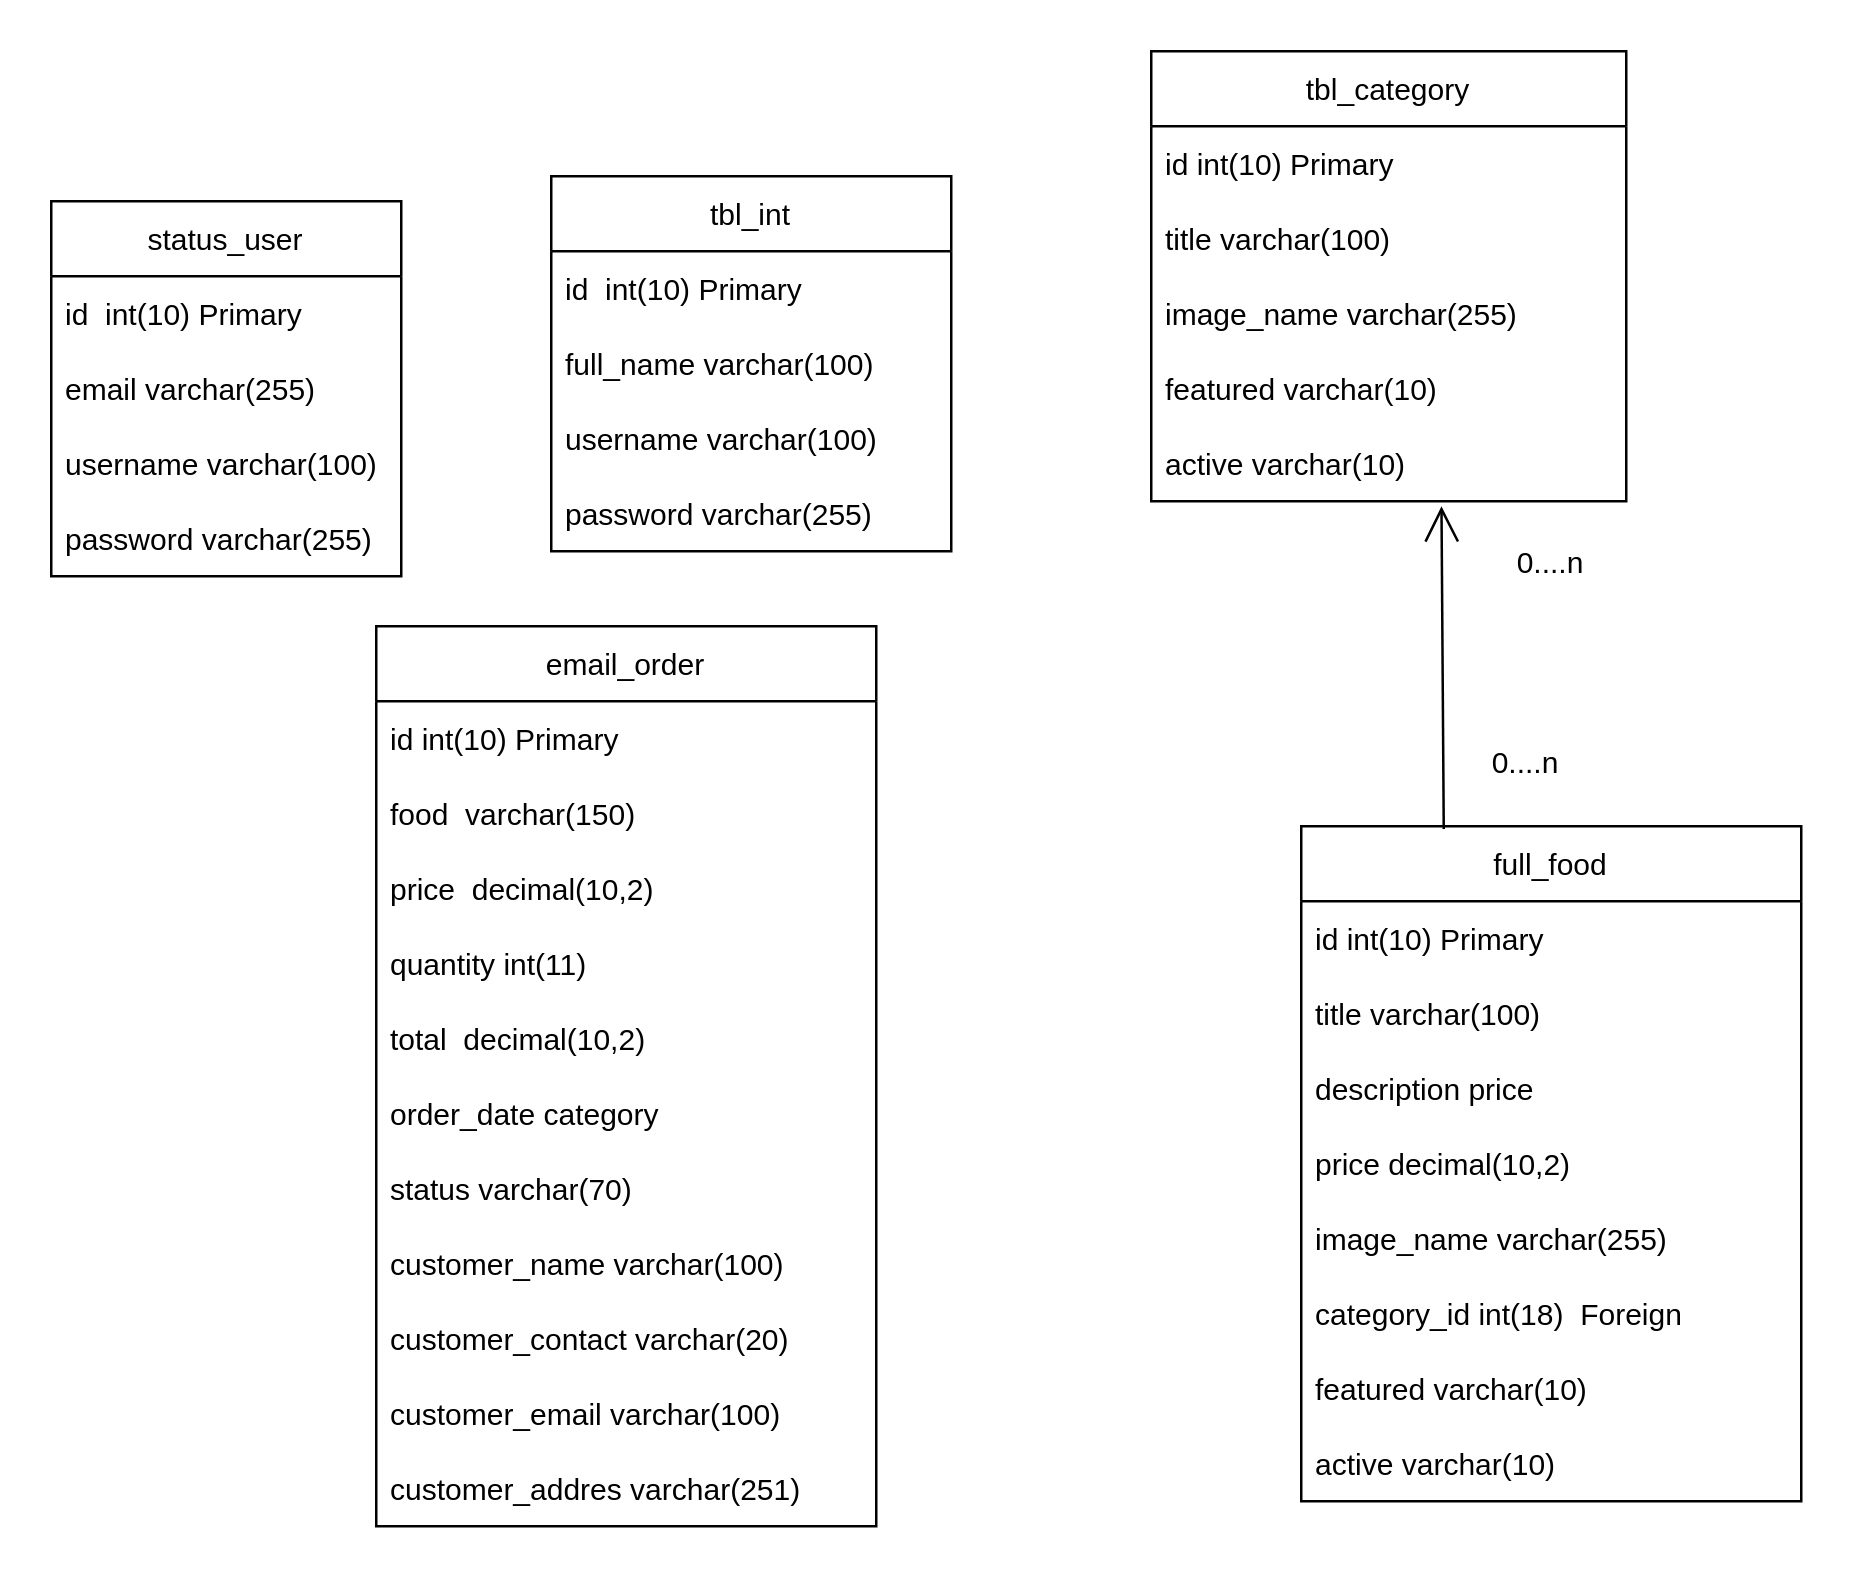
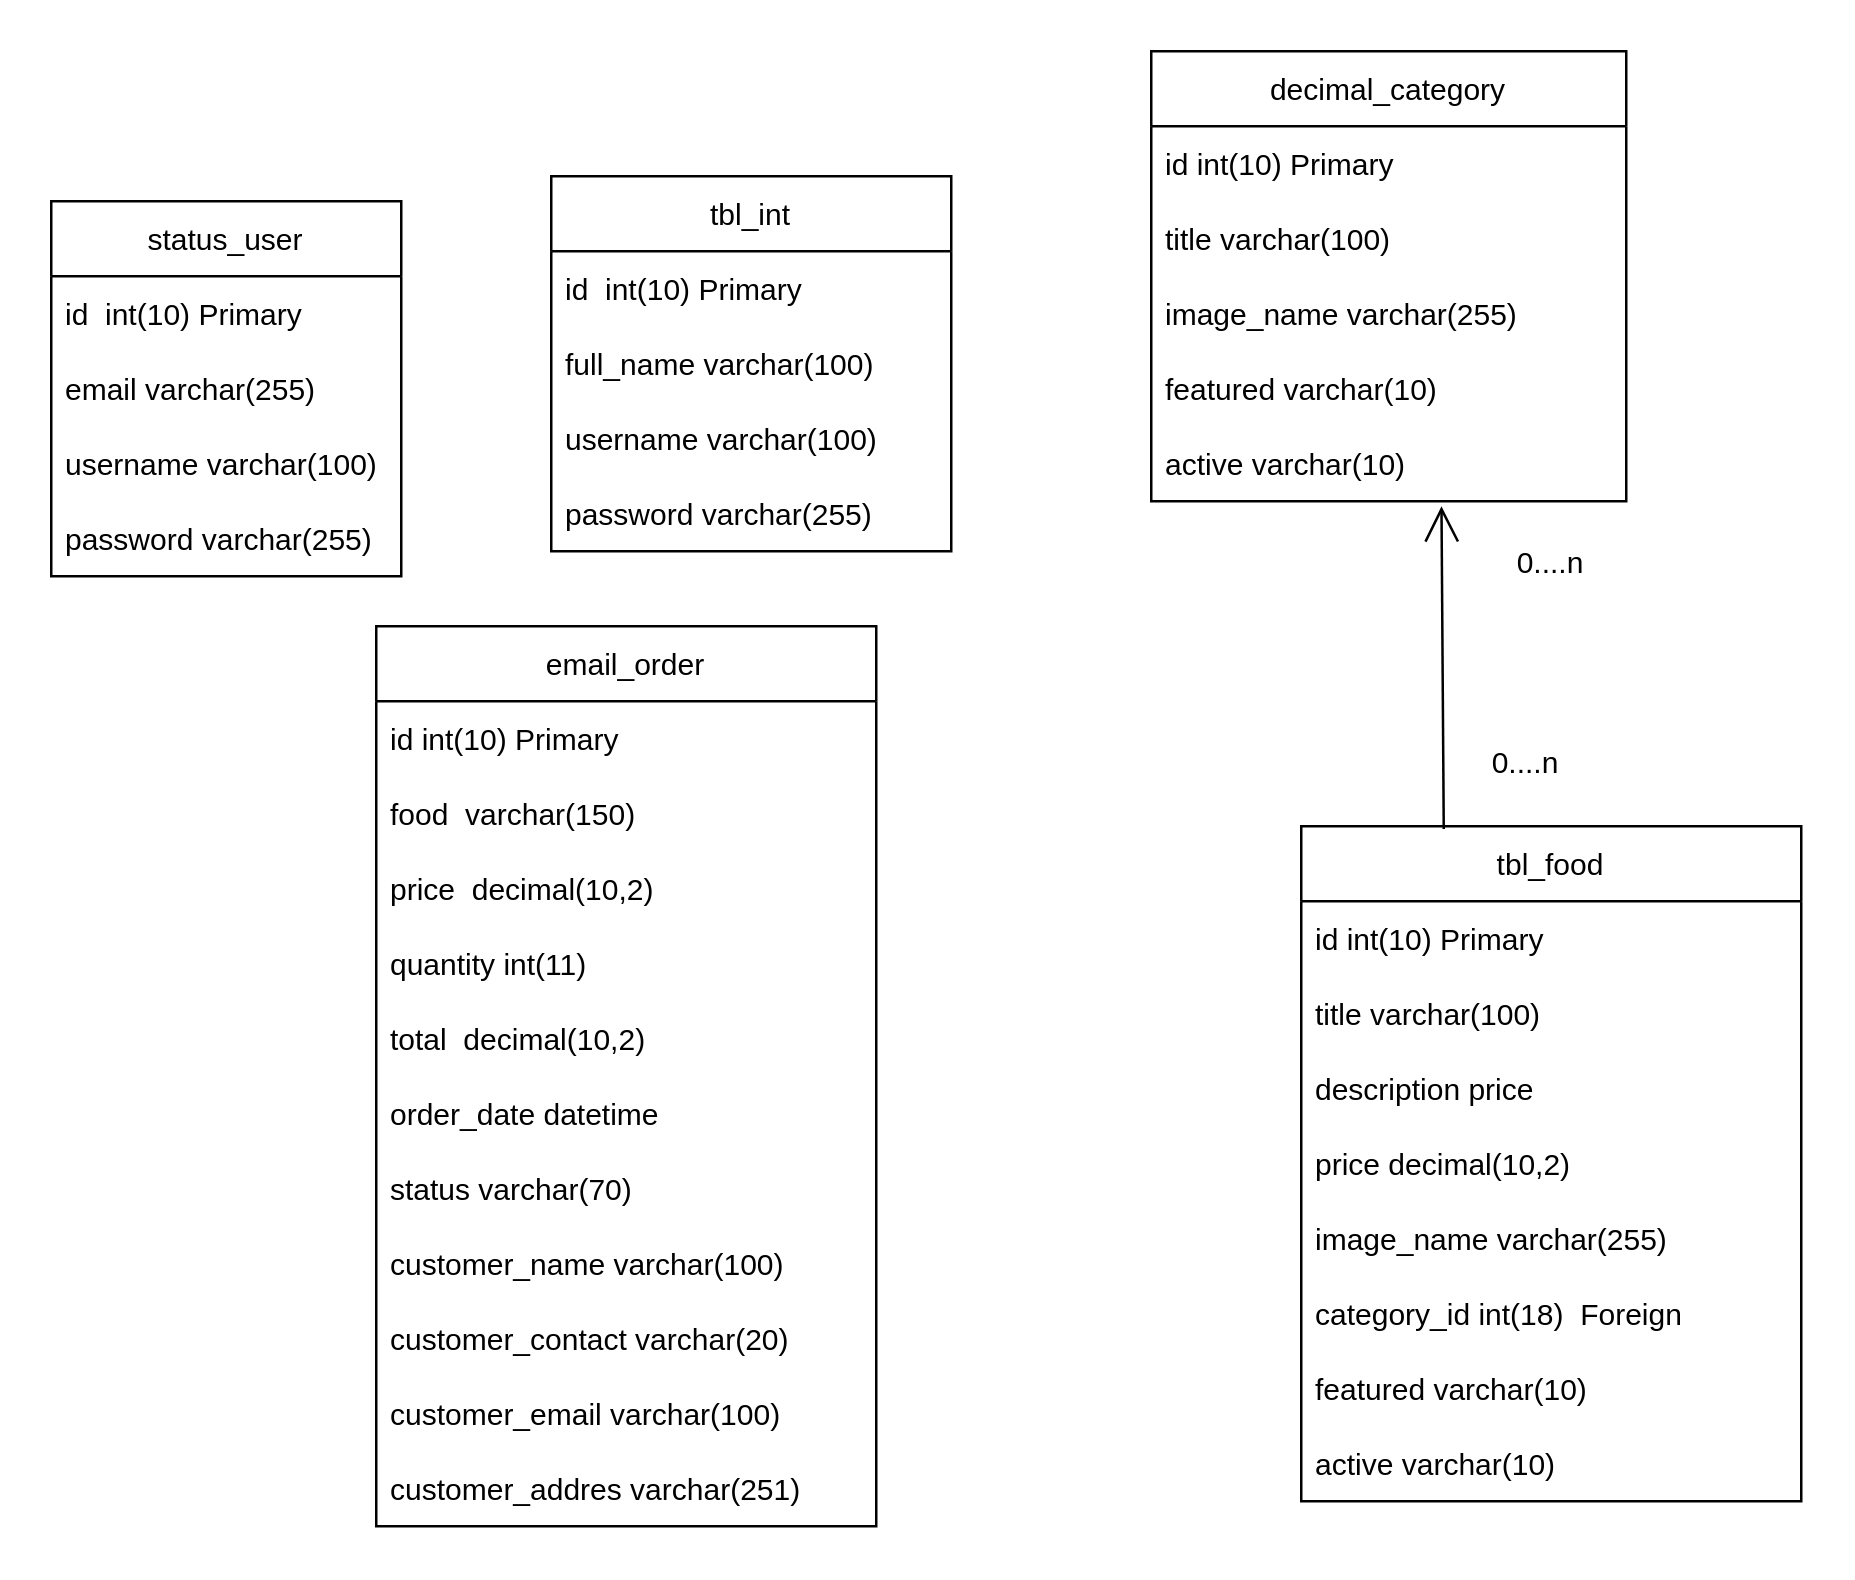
node "tbl_category": label "tbl_category" -> "decimal_category"
node "full_food": label "full_food" -> "tbl_food"
node "order_date category": label "order_date category" -> "order_date datetime"
